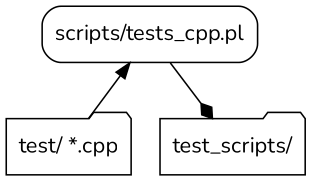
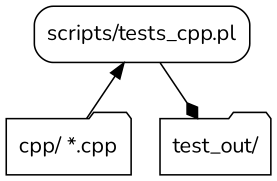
node "test/ *.cpp": label "test/ *.cpp" -> "cpp/ *.cpp"
node "test_scripts/": label "test_scripts/" -> "test_out/"
